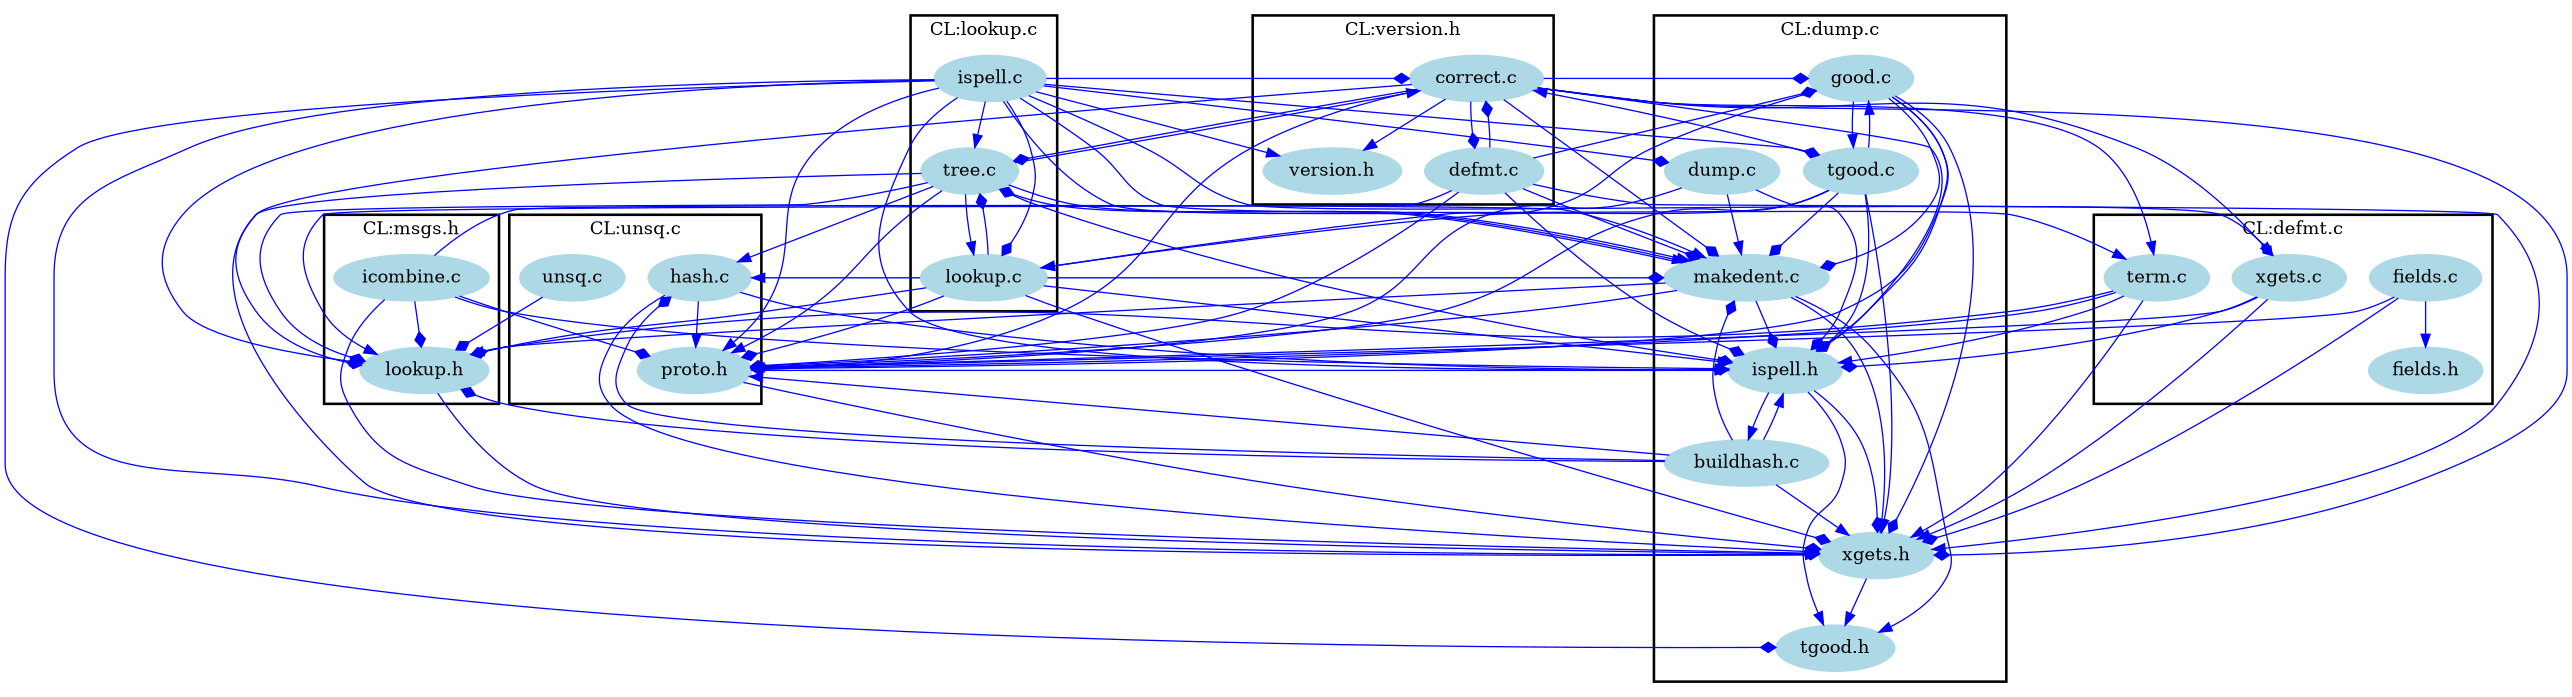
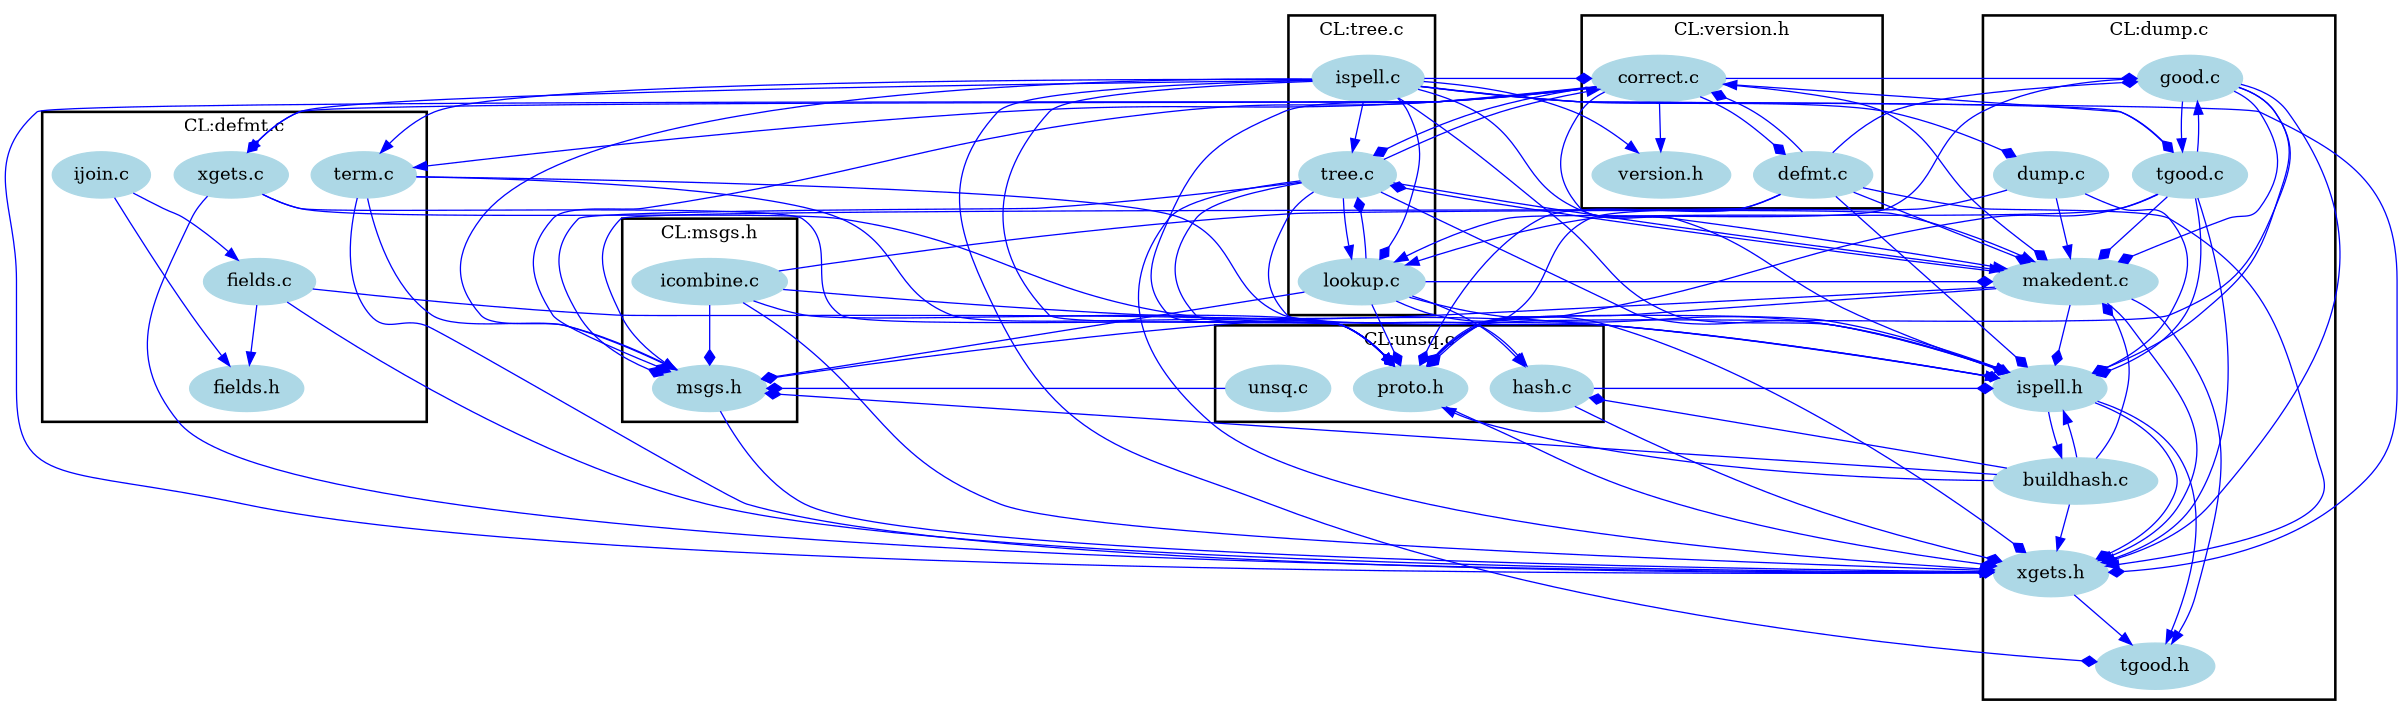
cluster "CL:lookup.c": label "CL:lookup.c" -> "CL:tree.c"
node "ijoin.c": added
edge "hash.c" -> "proto.h": removed
node "lookup.h": label "lookup.h" -> "msgs.h"
